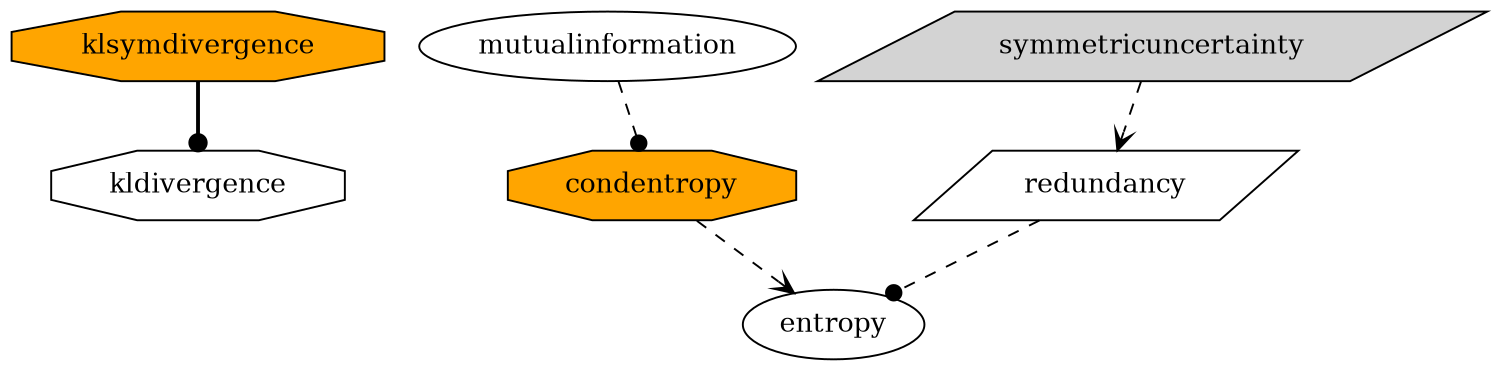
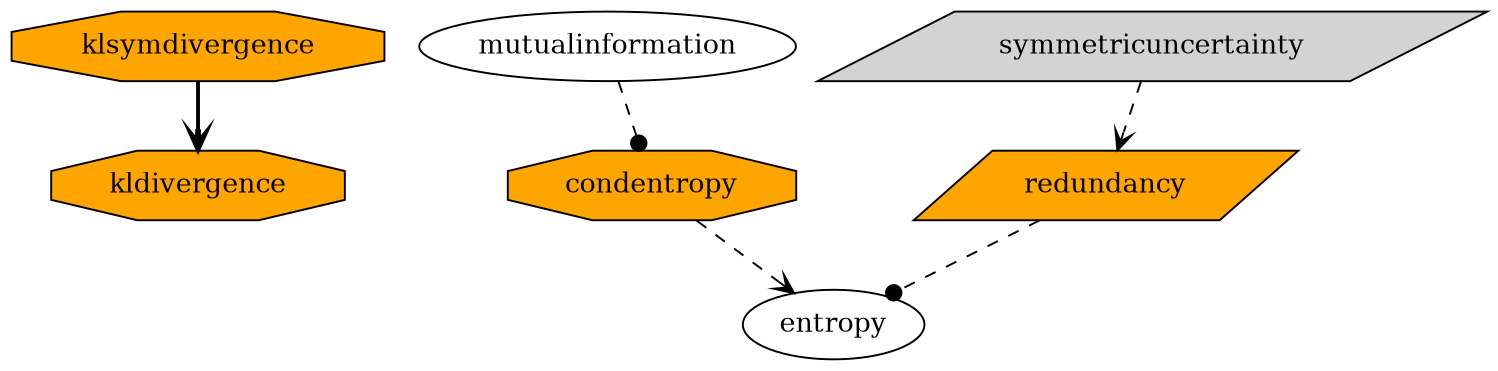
edge "klsymdivergence" -> "kldivergence": arrowhead dot -> vee
node "kldivergence": fillcolor white -> orange
node "redundancy": fillcolor white -> orange
